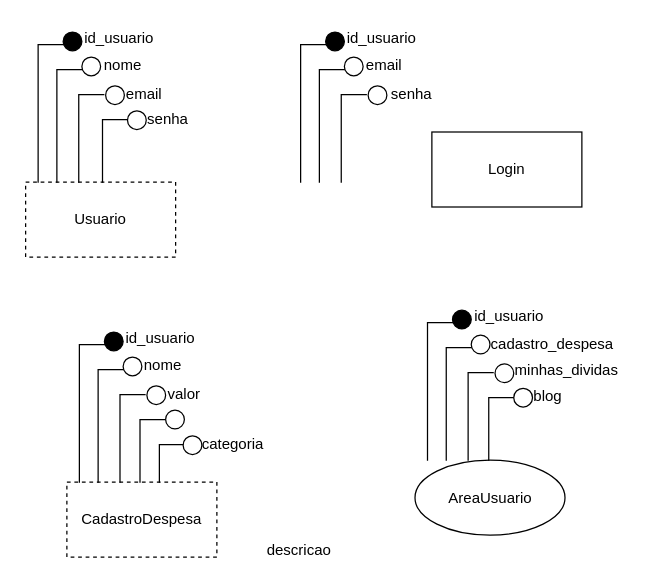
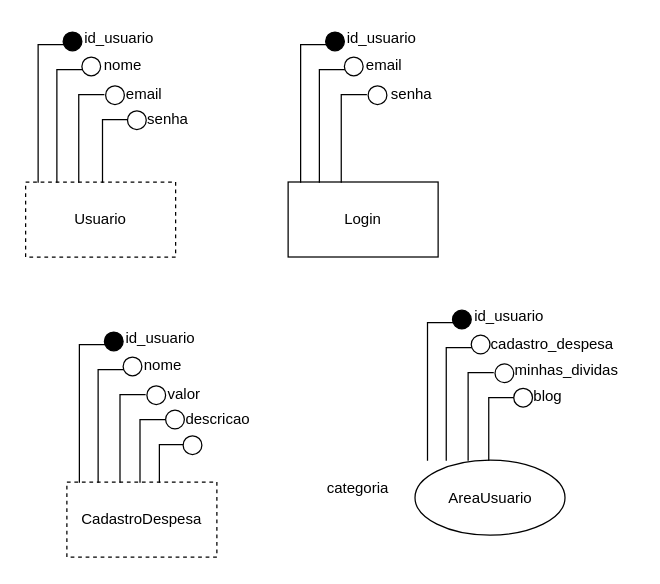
node "Login": moved (507, 169) -> (363, 219)
node "categoria": moved (233, 444) -> (358, 488)
node "descricao": moved (299, 551) -> (218, 419)
